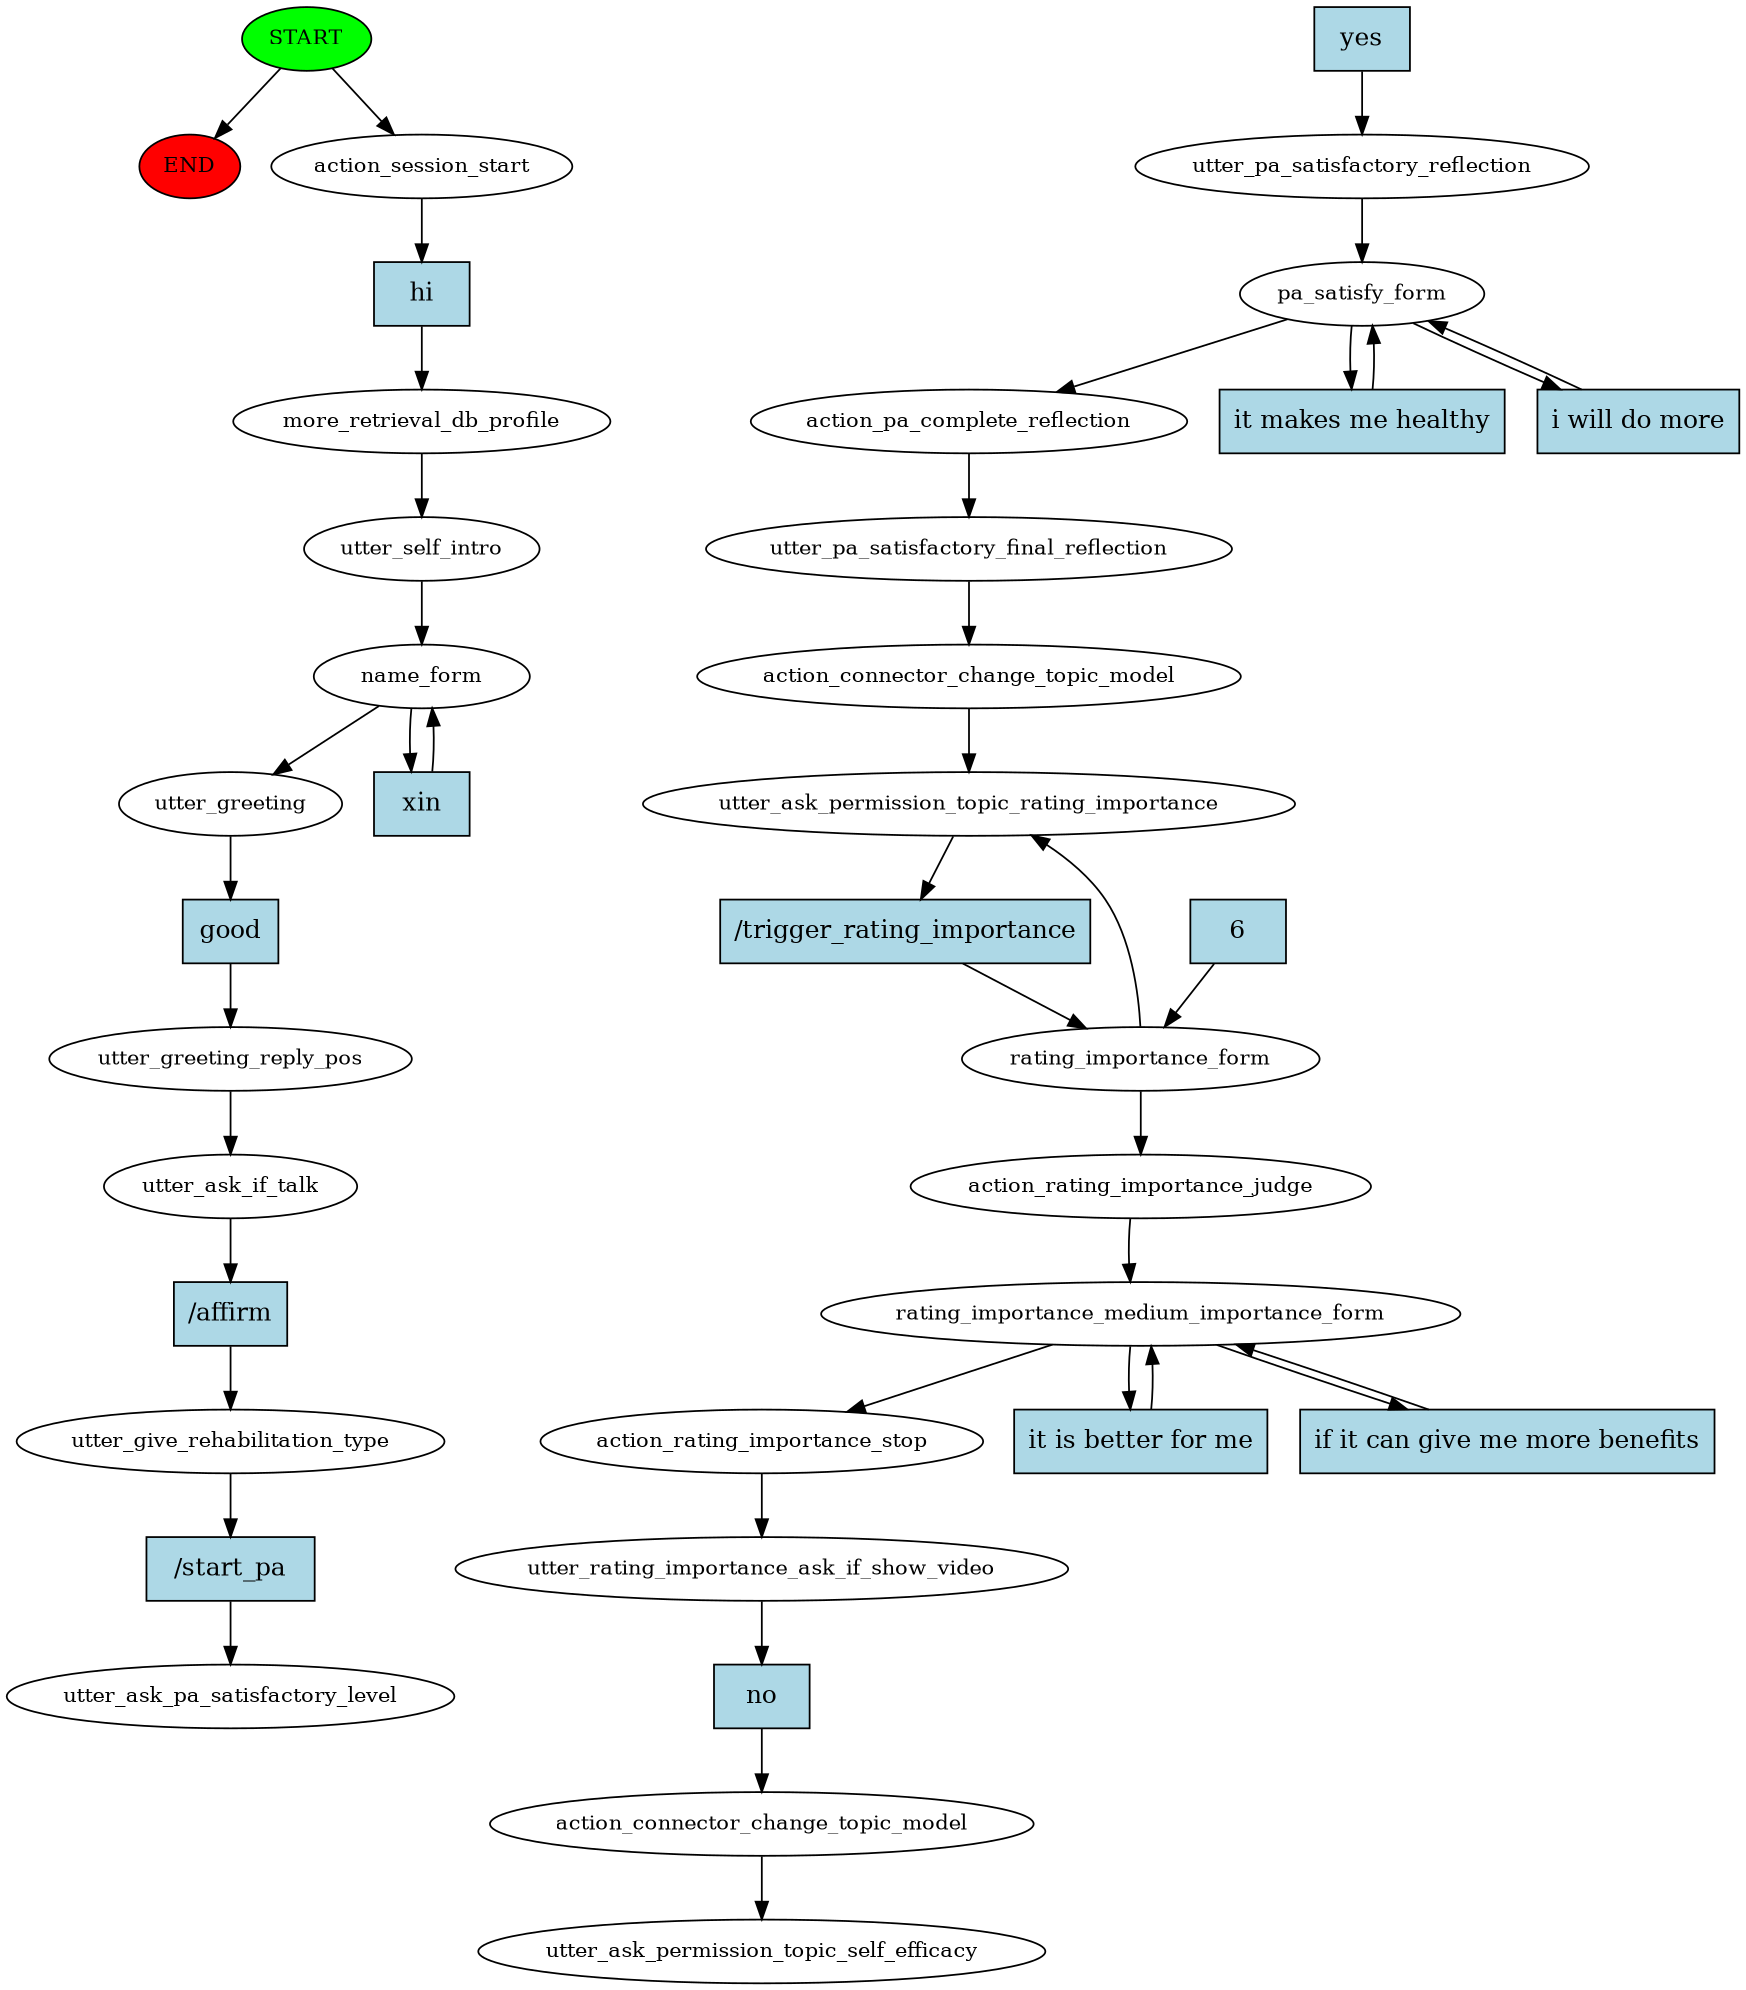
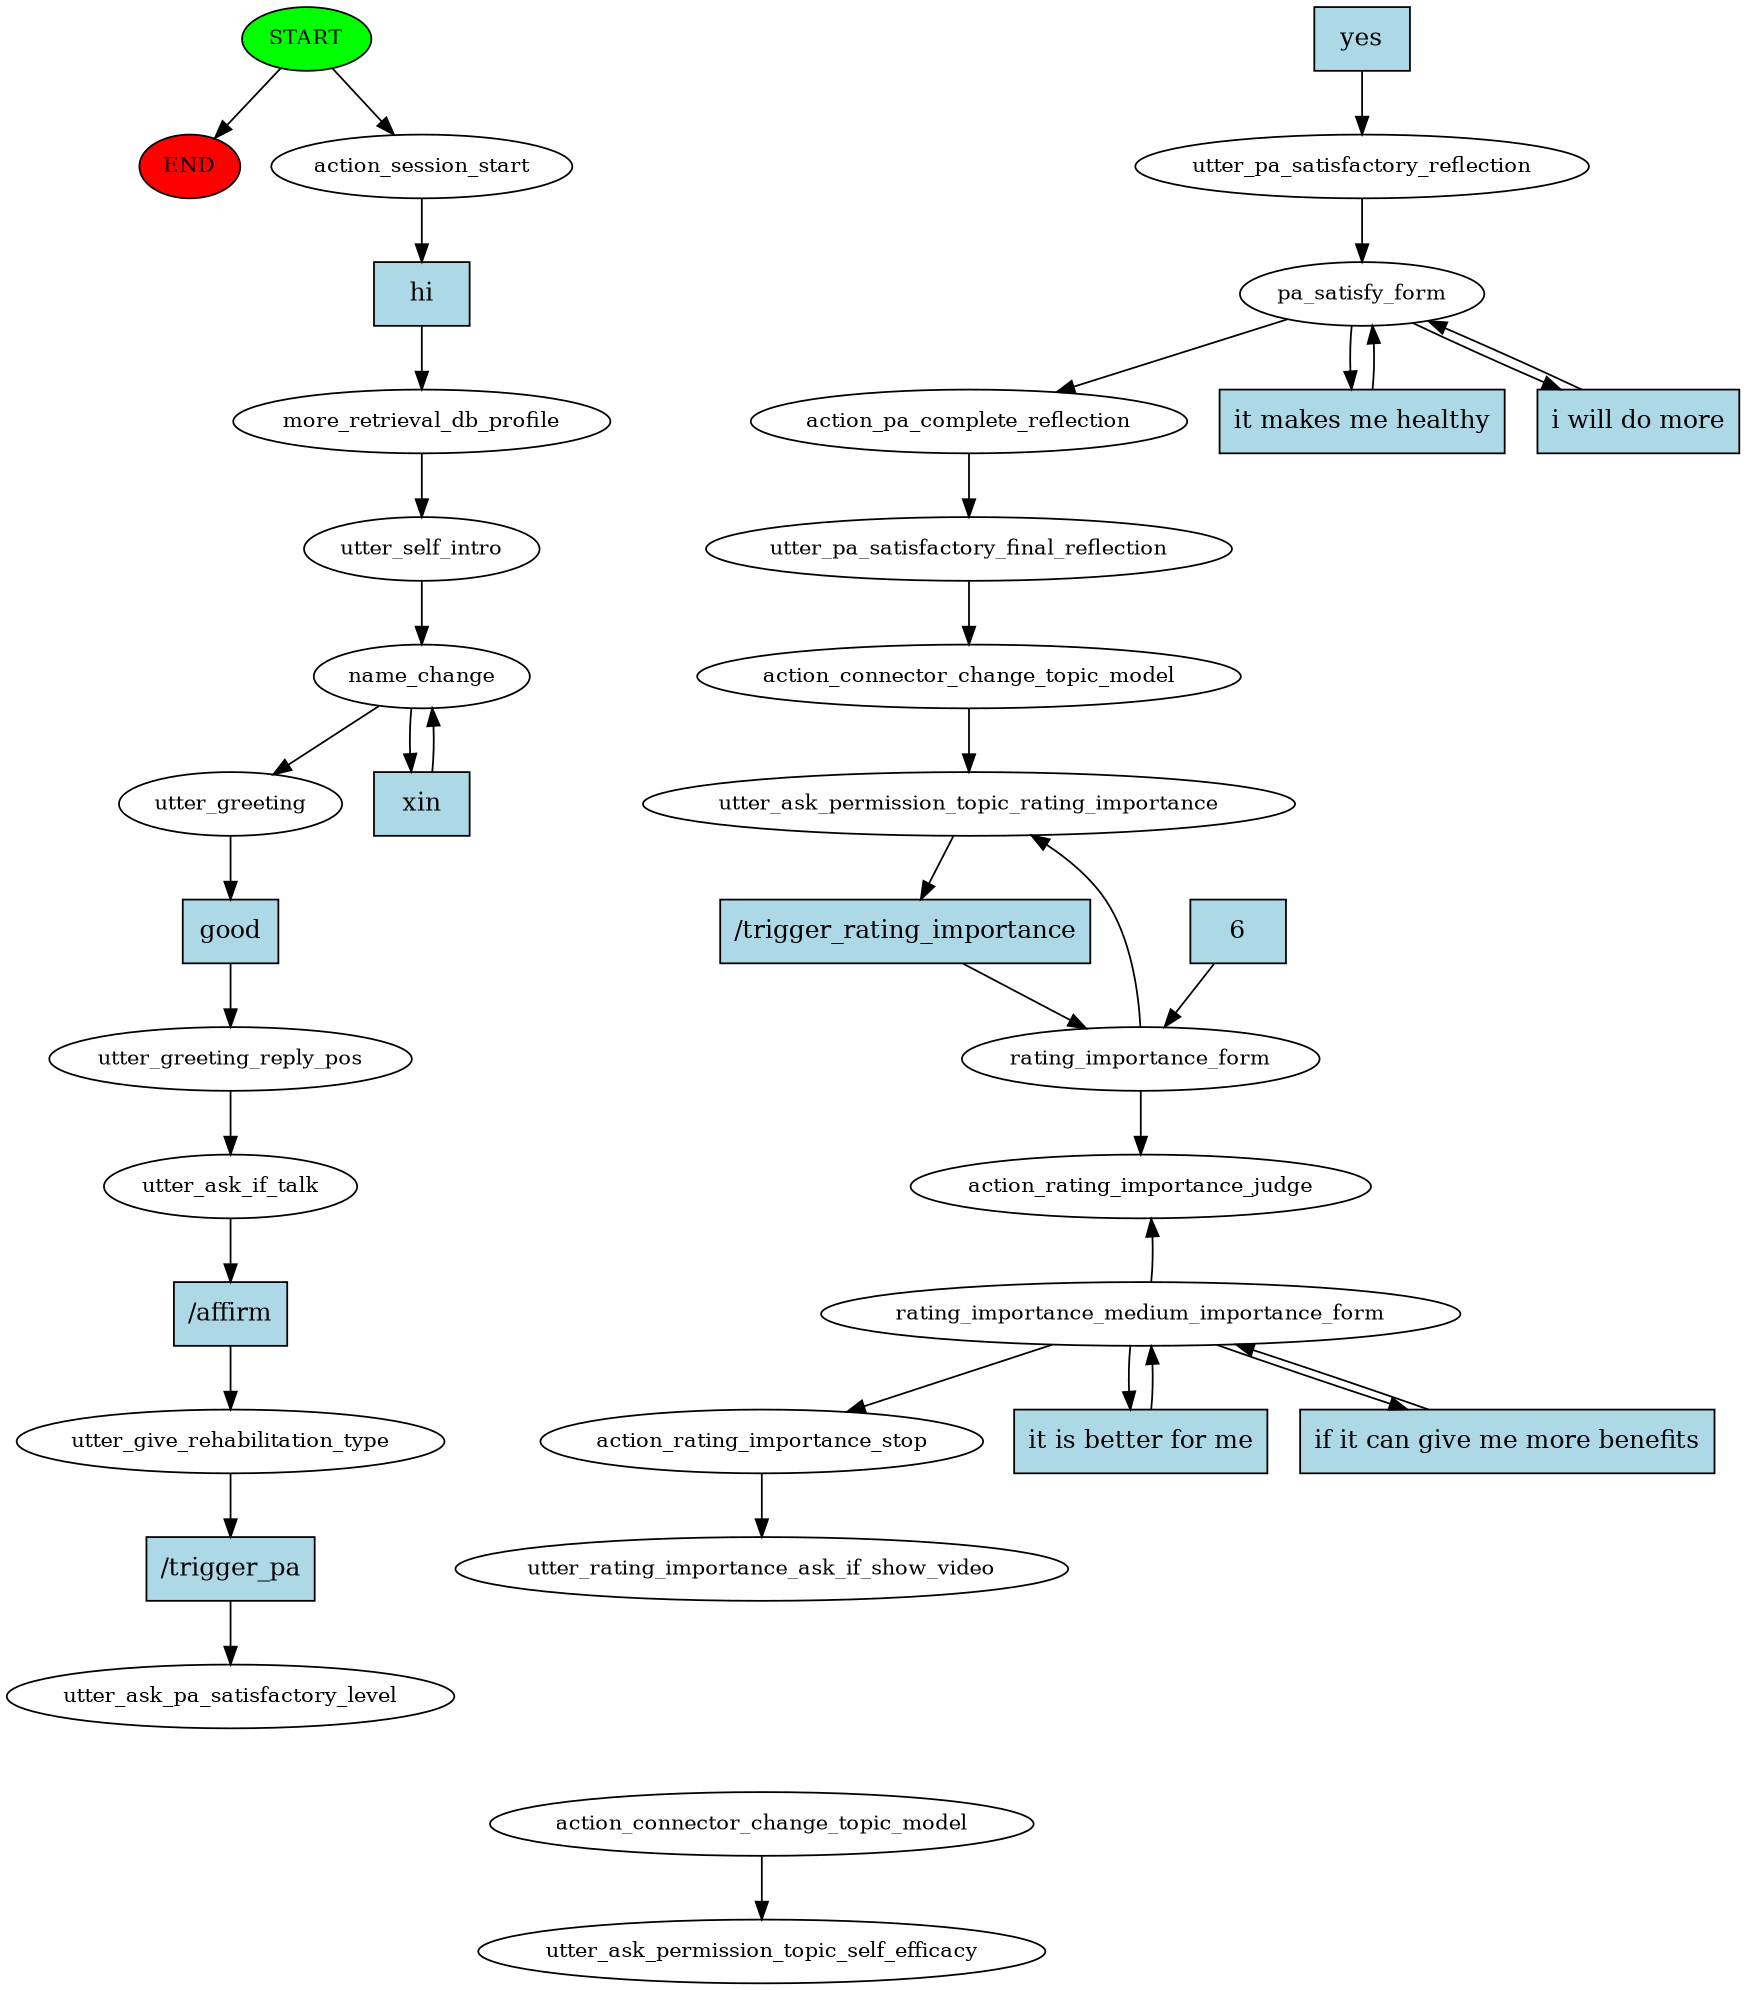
node "name_form": label "name_form" -> "name_change"
edge "action_rating_importance_judge" -> "rating_importance_medium_importance_form": reversed
node "/start_pa": label "/start_pa" -> "/trigger_pa"
node "no": removed
